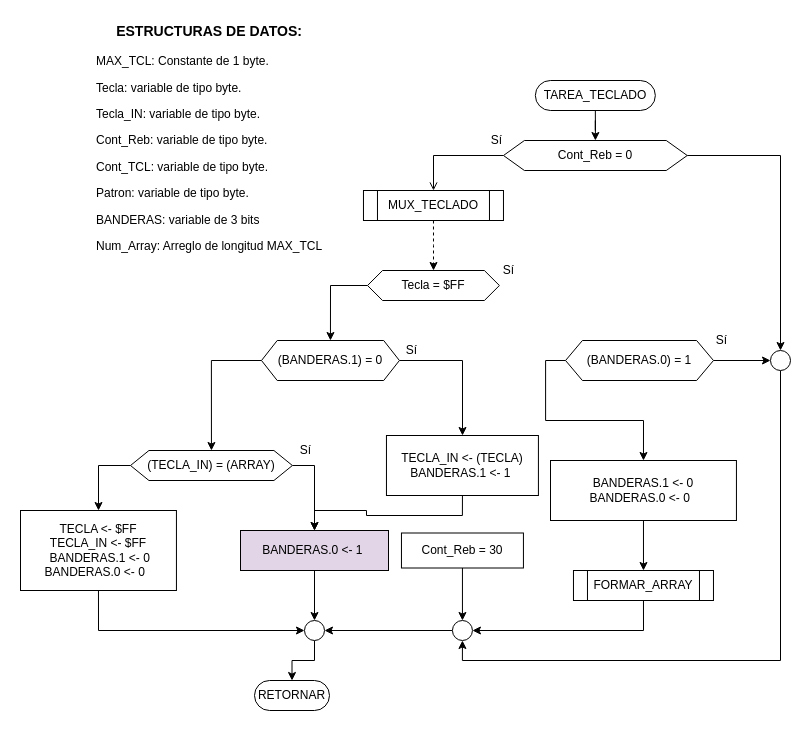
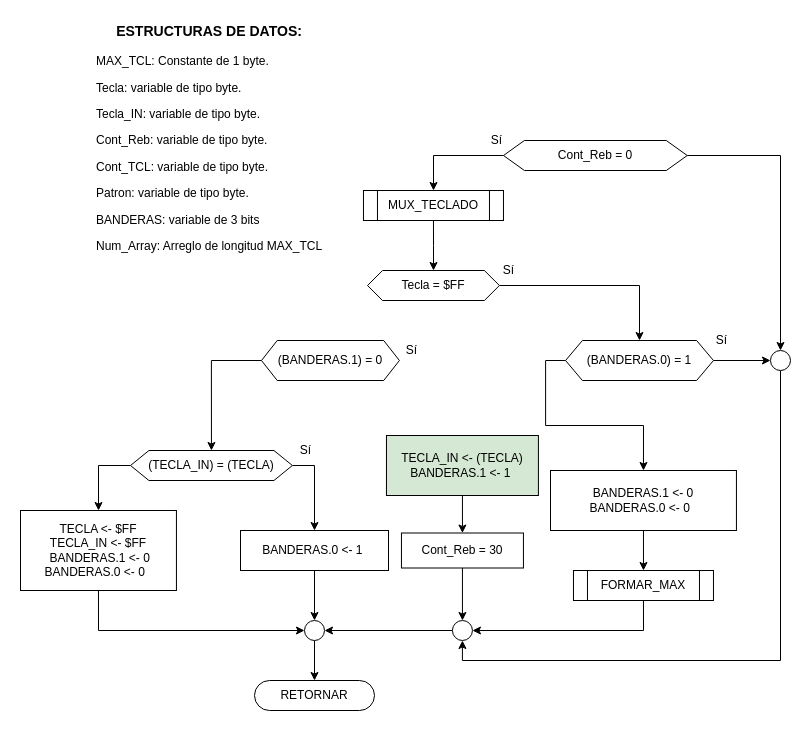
node "TAREA_TECLADO": removed
edge "TAREA_TECLADO" -> "Cont_Reb = 0": removed
edge "Cont_Reb = 0" -> "MUX_TECLADO": arrowhead open -> classic
edge "MUX_TECLADO" -> "Tecla = $FF": style dashed -> solid
edge "Tecla = $FF" -> "(BANDERAS.0) = 1": added
edge "Tecla = $FF" -> "(BANDERAS.1) = 0": removed
edge "(BANDERAS.1) = 0" -> "TECLA_IN <- (TECLA) BANDERAS.1 <- 1": removed
node "(TECLA_IN) = (ARRAY)": label "(TECLA_IN) = (ARRAY)" -> "(TECLA_IN) = (TECLA)"
node "TECLA_IN <- (TECLA) BANDERAS.1 <- 1": fillcolor #ffffff -> #d5e8d4
node "BANDERAS.1 <- 0 BANDERAS.0 <- 0": moved (643, 491) -> (643, 501)
edge "TECLA_IN <- (TECLA) BANDERAS.1 <- 1" -> "BANDERAS.0 <- 1": now "TECLA_IN <- (TECLA) BANDERAS.1 <- 1" -> "Cont_Reb = 30"
node "BANDERAS.0 <- 1": fillcolor #e1d5e7 -> #ffffff
node "FORMAR_ARRAY": label "FORMAR_ARRAY" -> "FORMAR_MAX"
node "RETORNAR": size 75x30 -> 120x30
